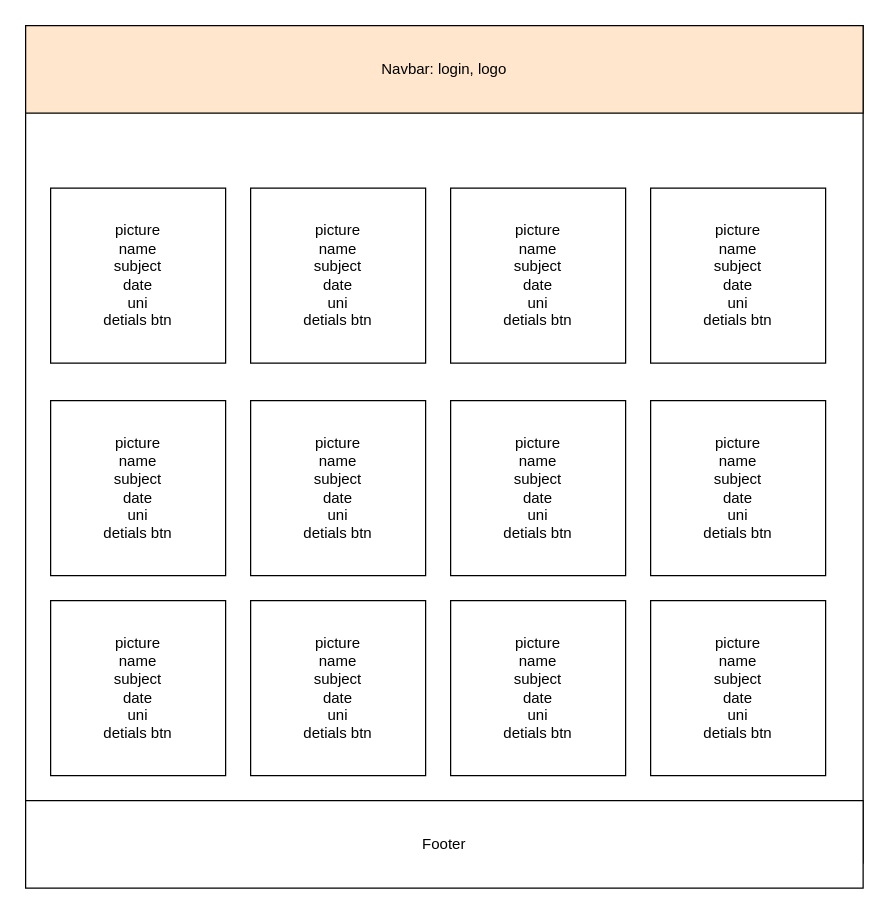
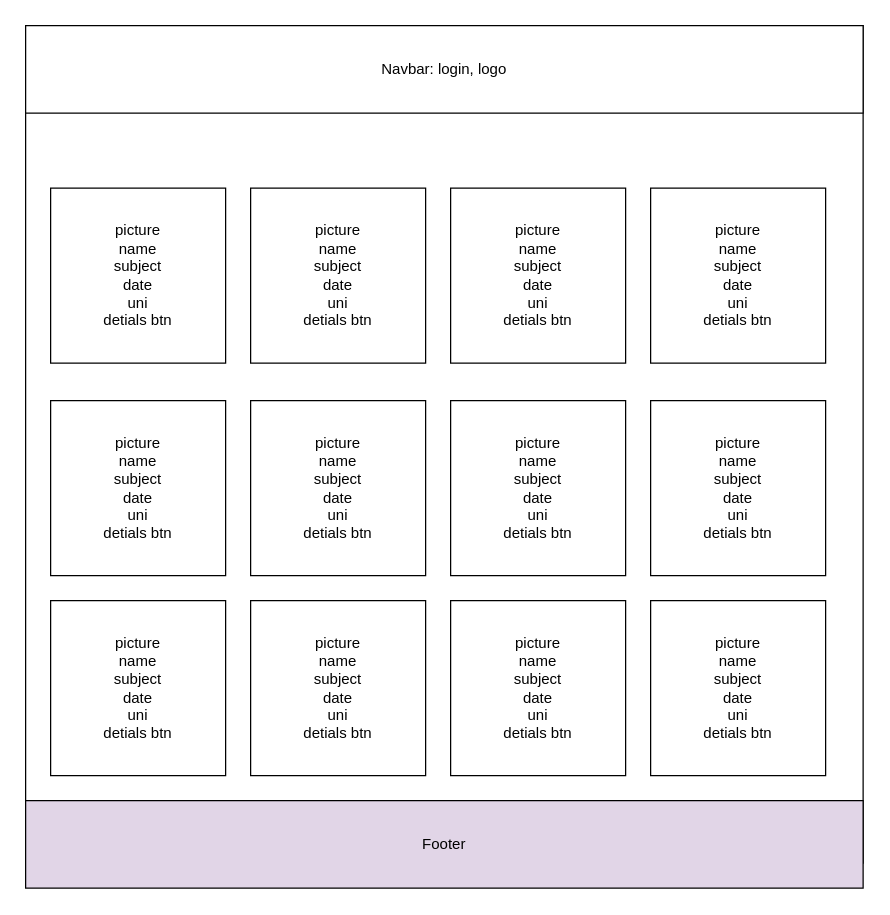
node "Navbar: login, logo": fillcolor #ffe6cc -> #ffffff
node "Footer": fillcolor #ffffff -> #e1d5e7
